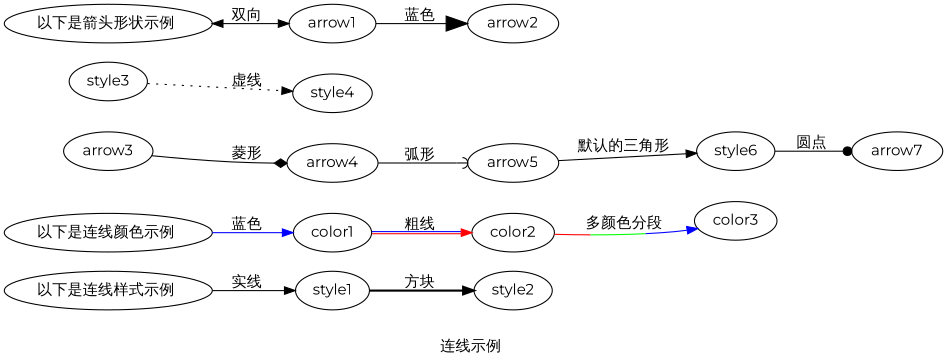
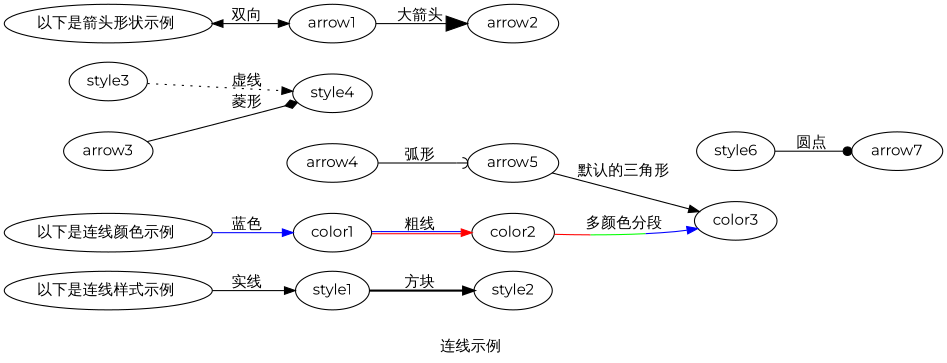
edge "arrow1" -> "arrow2": label "蓝色 " -> "大箭头 "
edge "arrow5" -> "style6": now "arrow5" -> "color3"
edge "arrow3" -> "arrow4": now "arrow3" -> "style4"
